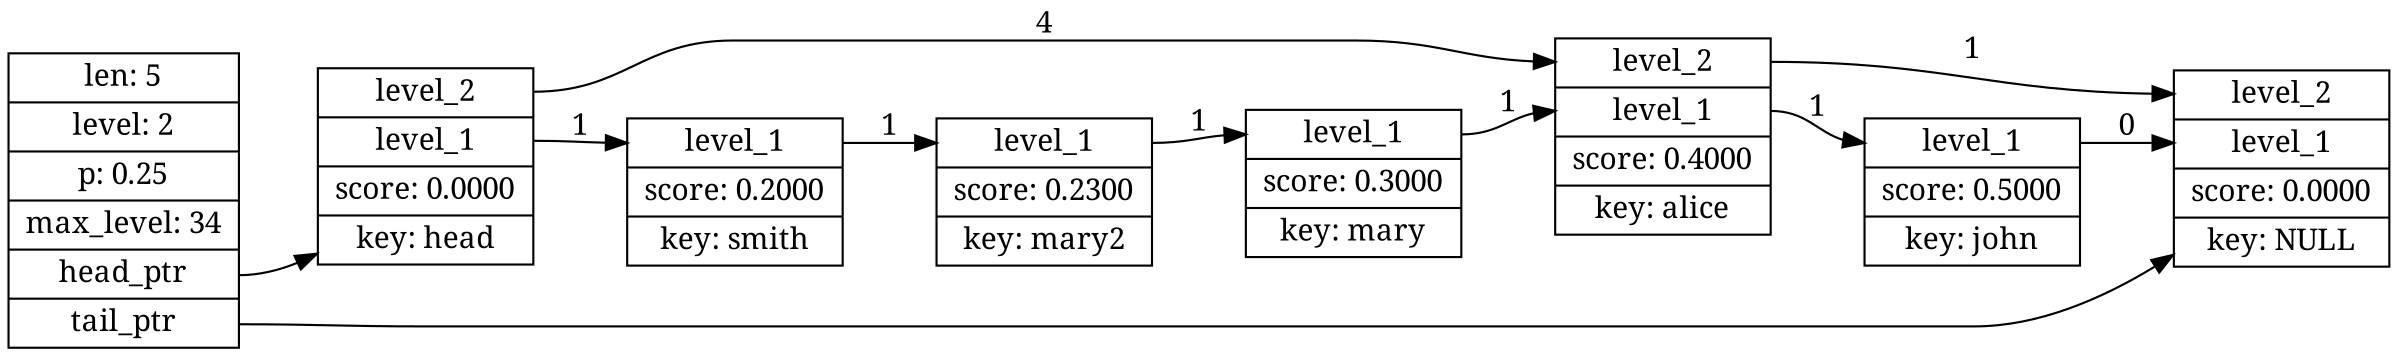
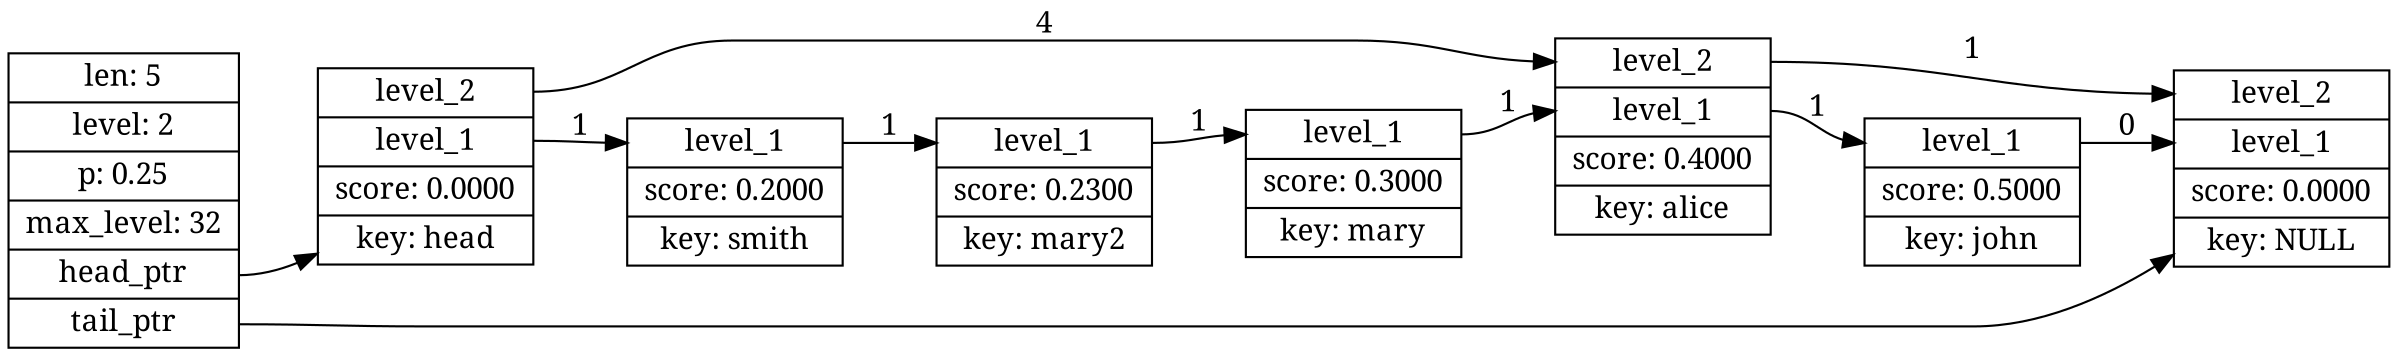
node "len: 5": text "max_level: 34" -> "max_level: 32"
